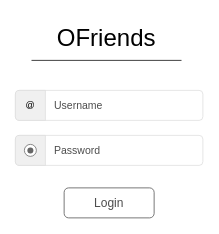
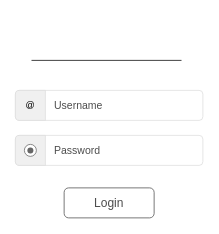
node "OFriends": removed
